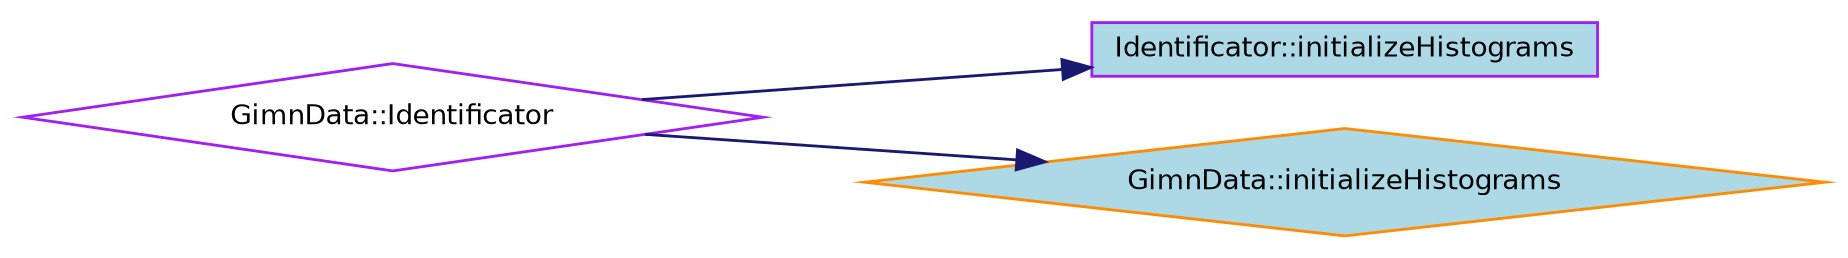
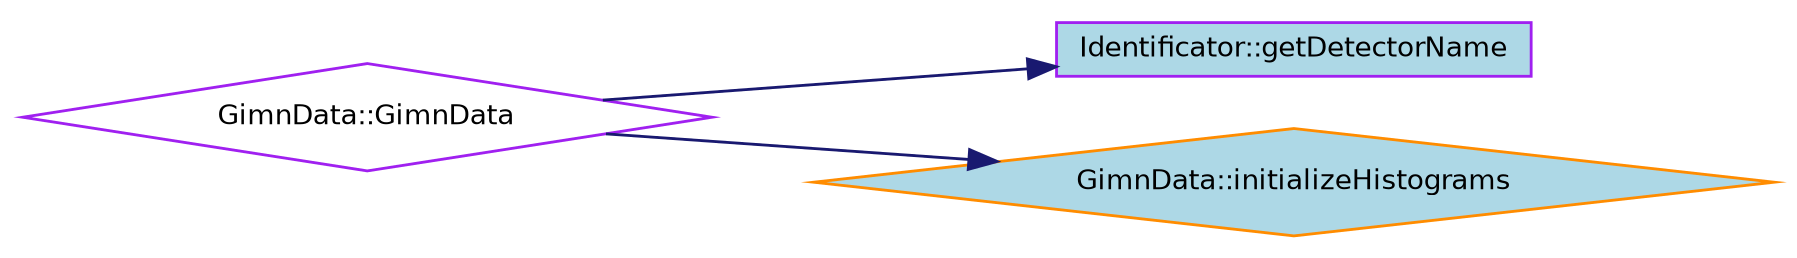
node "Identificator::initializeHistograms": label "Identificator::initializeHistograms" -> "Identificator::getDetectorName"
node "GimnData::Identificator": label "GimnData::Identificator" -> "GimnData::GimnData"
